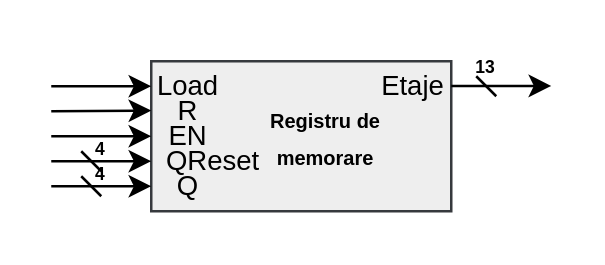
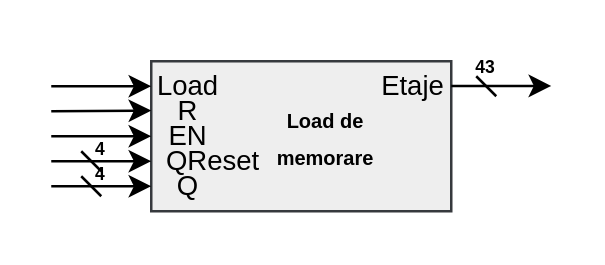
node "13": label "13" -> "43"
node "Registru de memorare": label "Registru de memorare" -> "Load de memorare"
